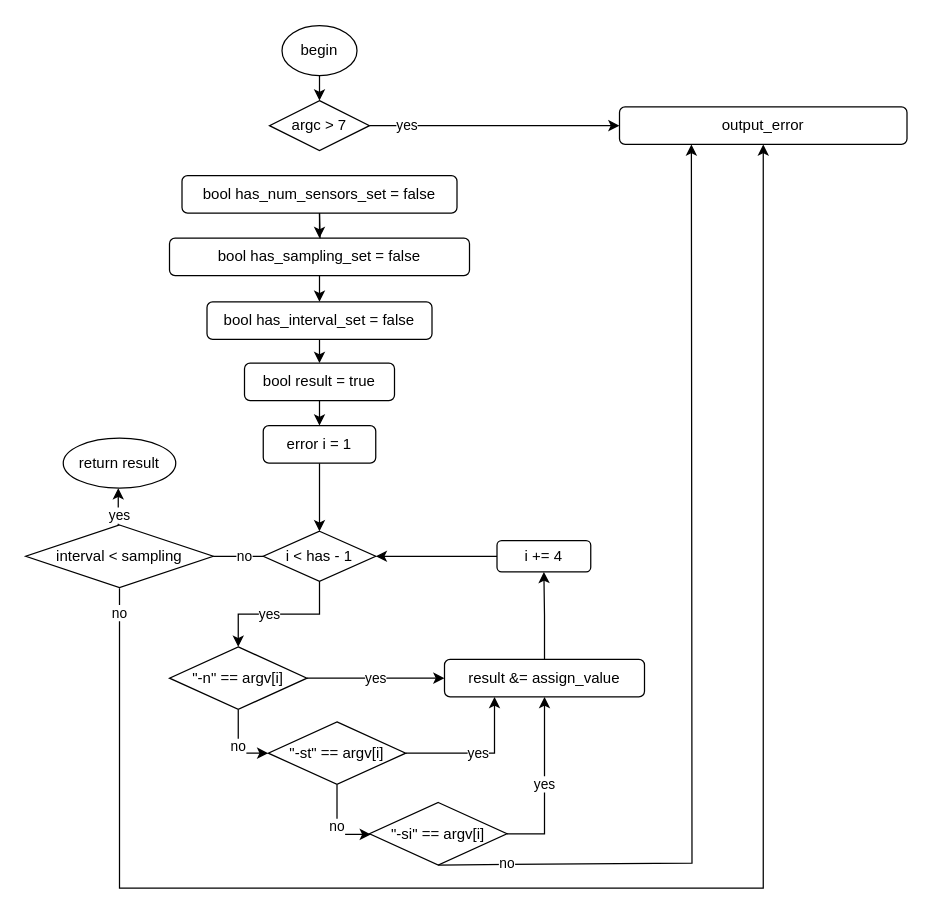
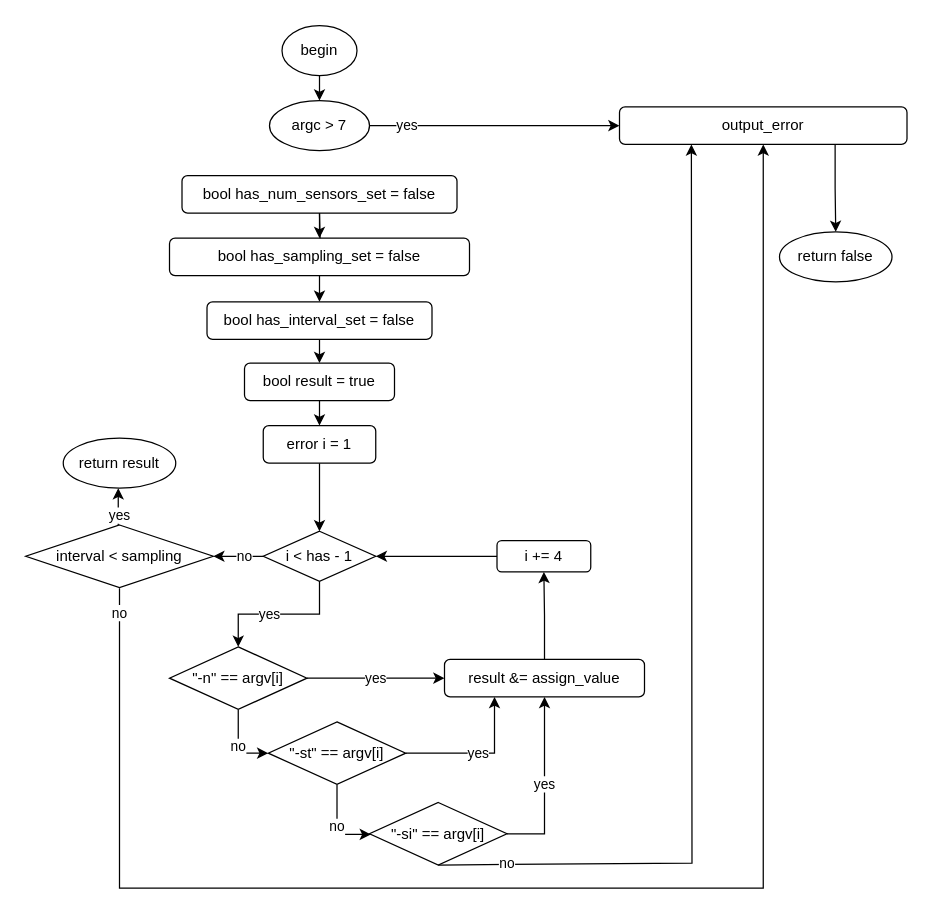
node "argc > 7": shape diamond -> ellipse
edge "output_error" -> "return false": added
node "return false": added
edge "interval < sampling" -- "i < has - 1": arrowhead none -> classic
